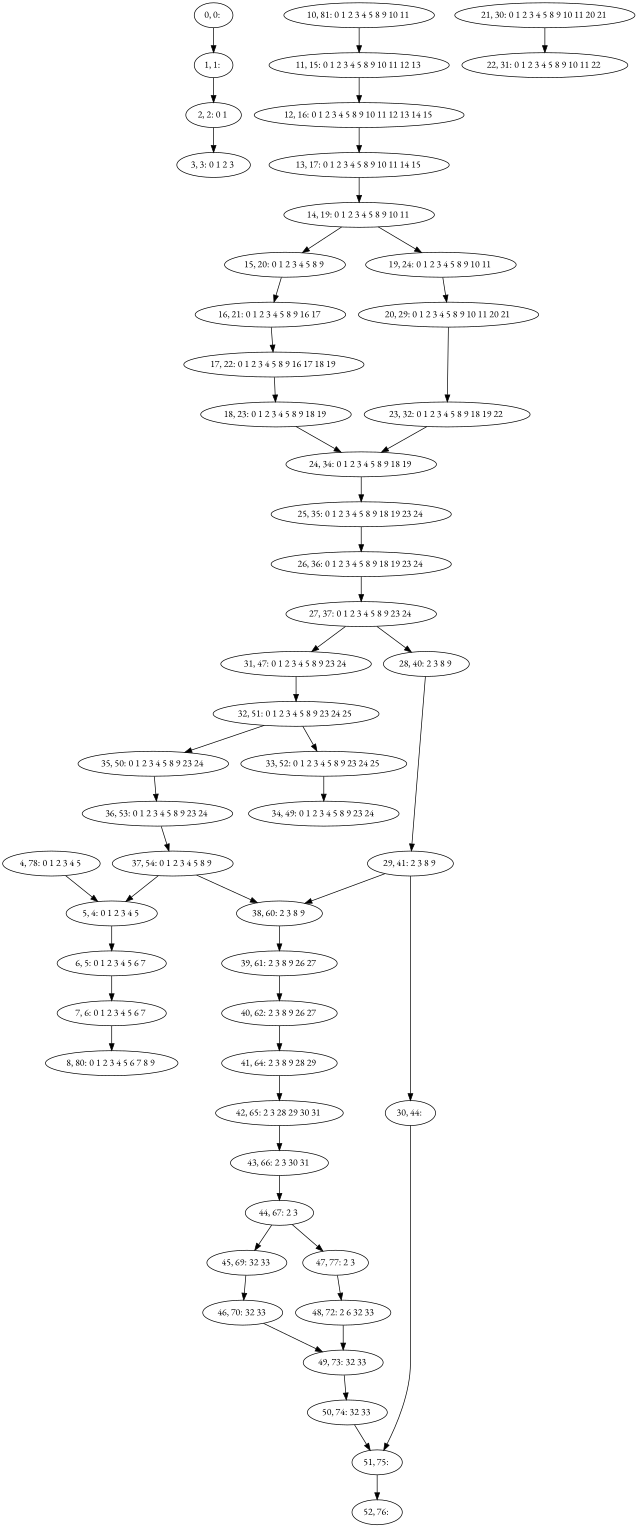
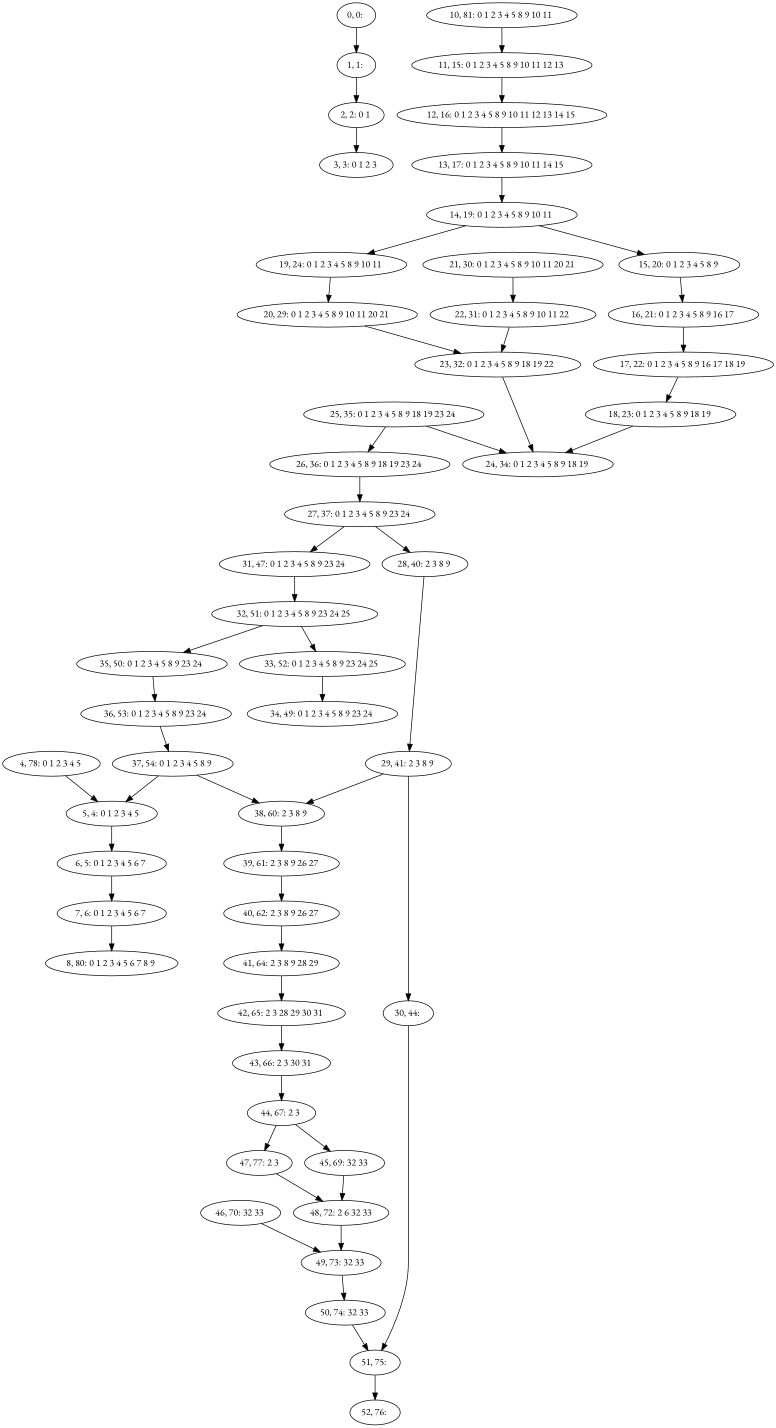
edge "22, 31: 0 1 2 3 4 5 8 9 10 11 22" -> "23, 32: 0 1 2 3 4 5 8 9 18 19 22": added
edge "24, 34: 0 1 2 3 4 5 8 9 18 19" -> "25, 35: 0 1 2 3 4 5 8 9 18 19 23 24": reversed
edge "45, 69: 32 33" -> "46, 70: 32 33": now "45, 69: 32 33" -> "48, 72: 2 6 32 33"
